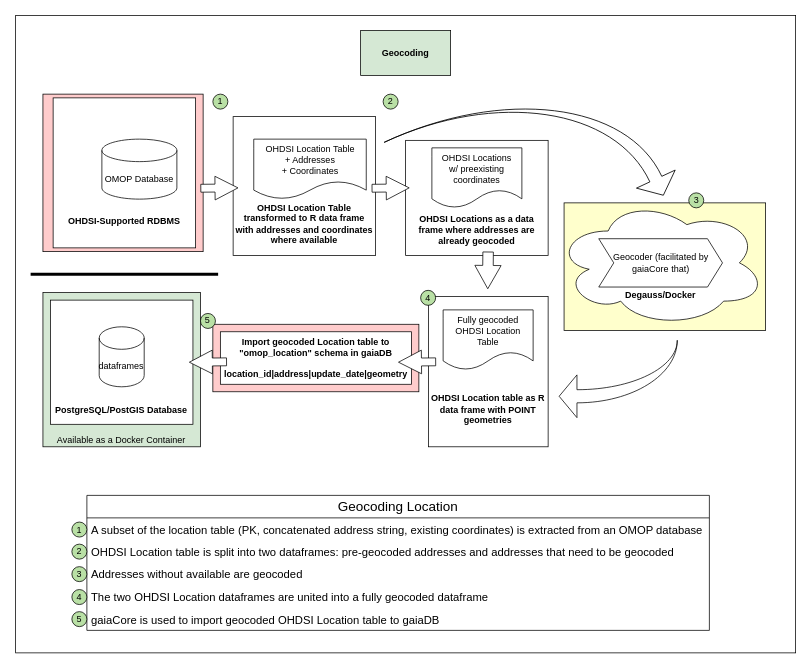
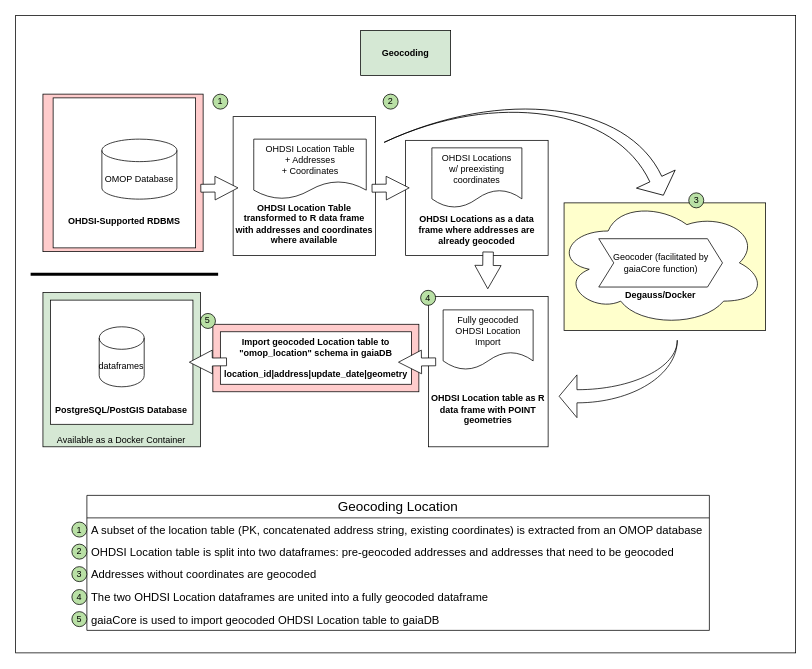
node "Geocoder (facilitated by gaiaCore that)": label "Geocoder (facilitated by gaiaCore that)" -> "Geocoder (facilitated by gaiaCore function)"
node "Fully geocoded OHDSI Location Table": label "Fully geocoded OHDSI Location Table" -> "Fully geocoded OHDSI Location Import"
node "Addresses without available are geocoded": label "Addresses without available are geocoded" -> "Addresses without coordinates are geocoded"
